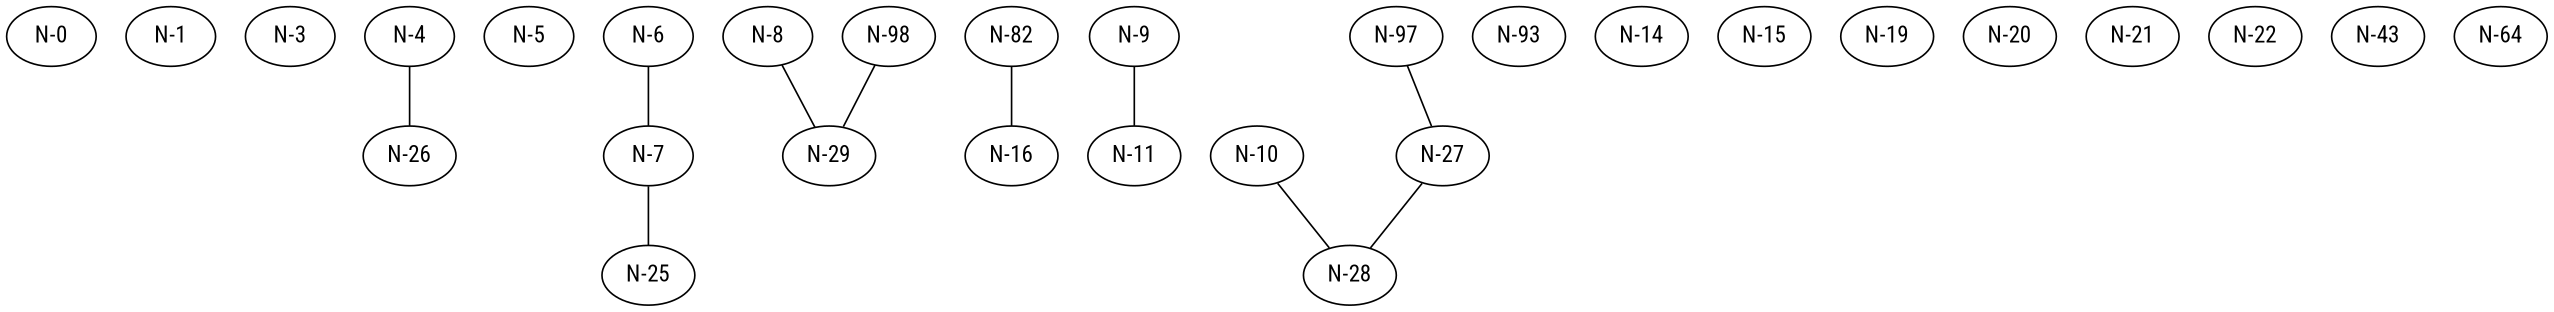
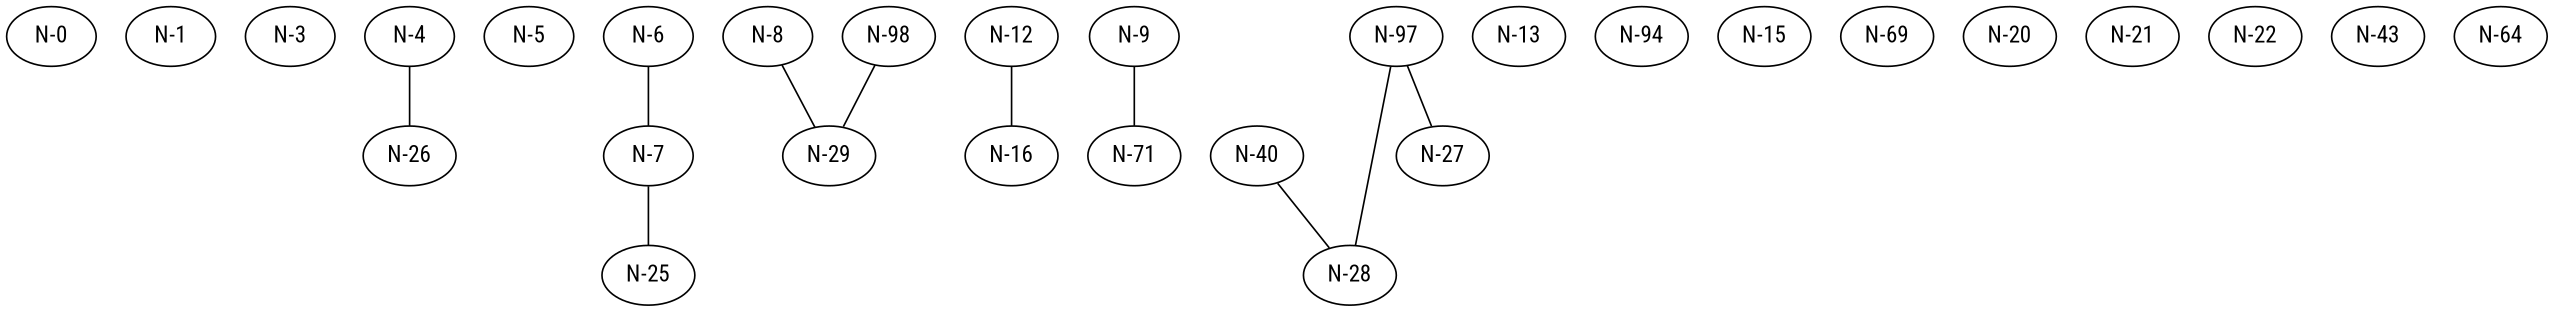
node "N-82": label "N-82" -> "N-12"
node "N-93": label "N-93" -> "N-13"
node "N-14": label "N-14" -> "N-94"
node "N-19": label "N-19" -> "N-69"
node "N-11": label "N-11" -> "N-71"
node "N-10": label "N-10" -> "N-40"
edge "N-27" -- "N-28": now "N-97" -- "N-28"
